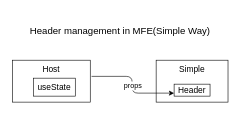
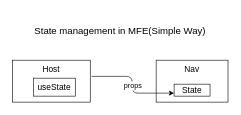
node "Header management in MFE(Simple Way)": label "Header management in MFE(Simple Way)" -> "State management in MFE(Simple Way)"
node "Simple": label "Simple" -> "Nav"
node "Header": label "Header" -> "State"
